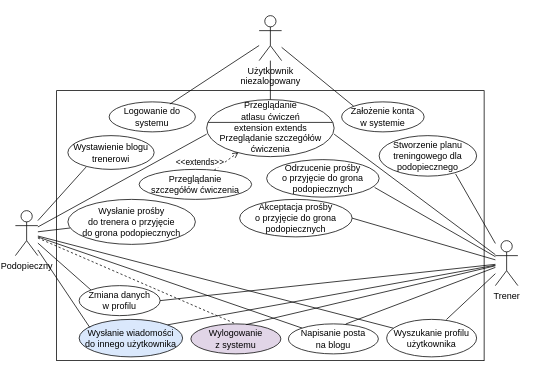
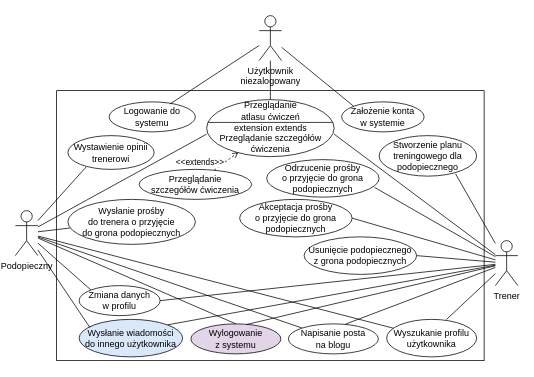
node "Wystawienie blogu trenerowi": label "Wystawienie blogu trenerowi" -> "Wystawienie opinii trenerowi"
node "Usunięcie podopiecznego z grona podopiecznych": added
edge "Usunięcie podopiecznego z grona podopiecznych" -- "Trener": added
edge "Podopieczny" -- "Wylogowanie z systemu": style dashed -> solid
